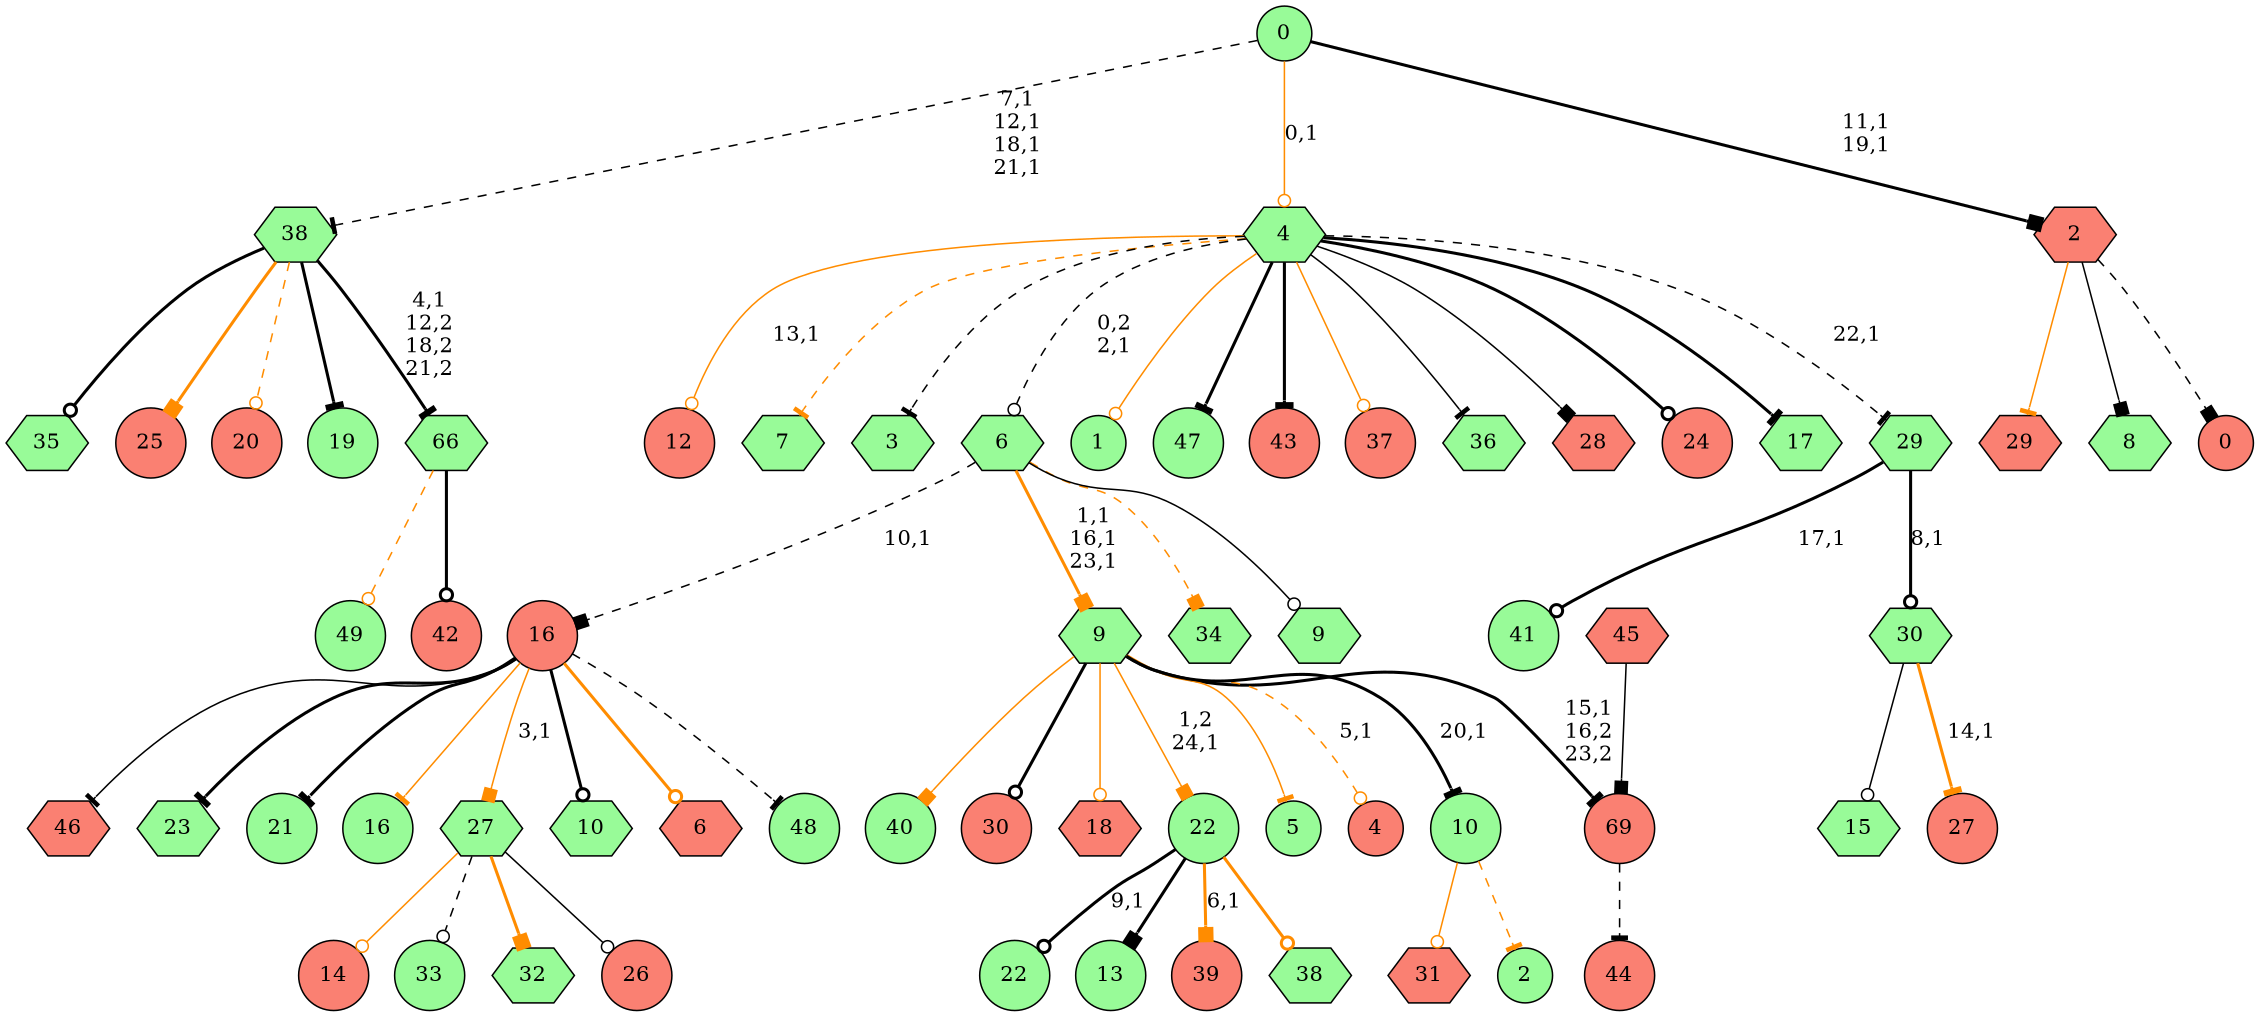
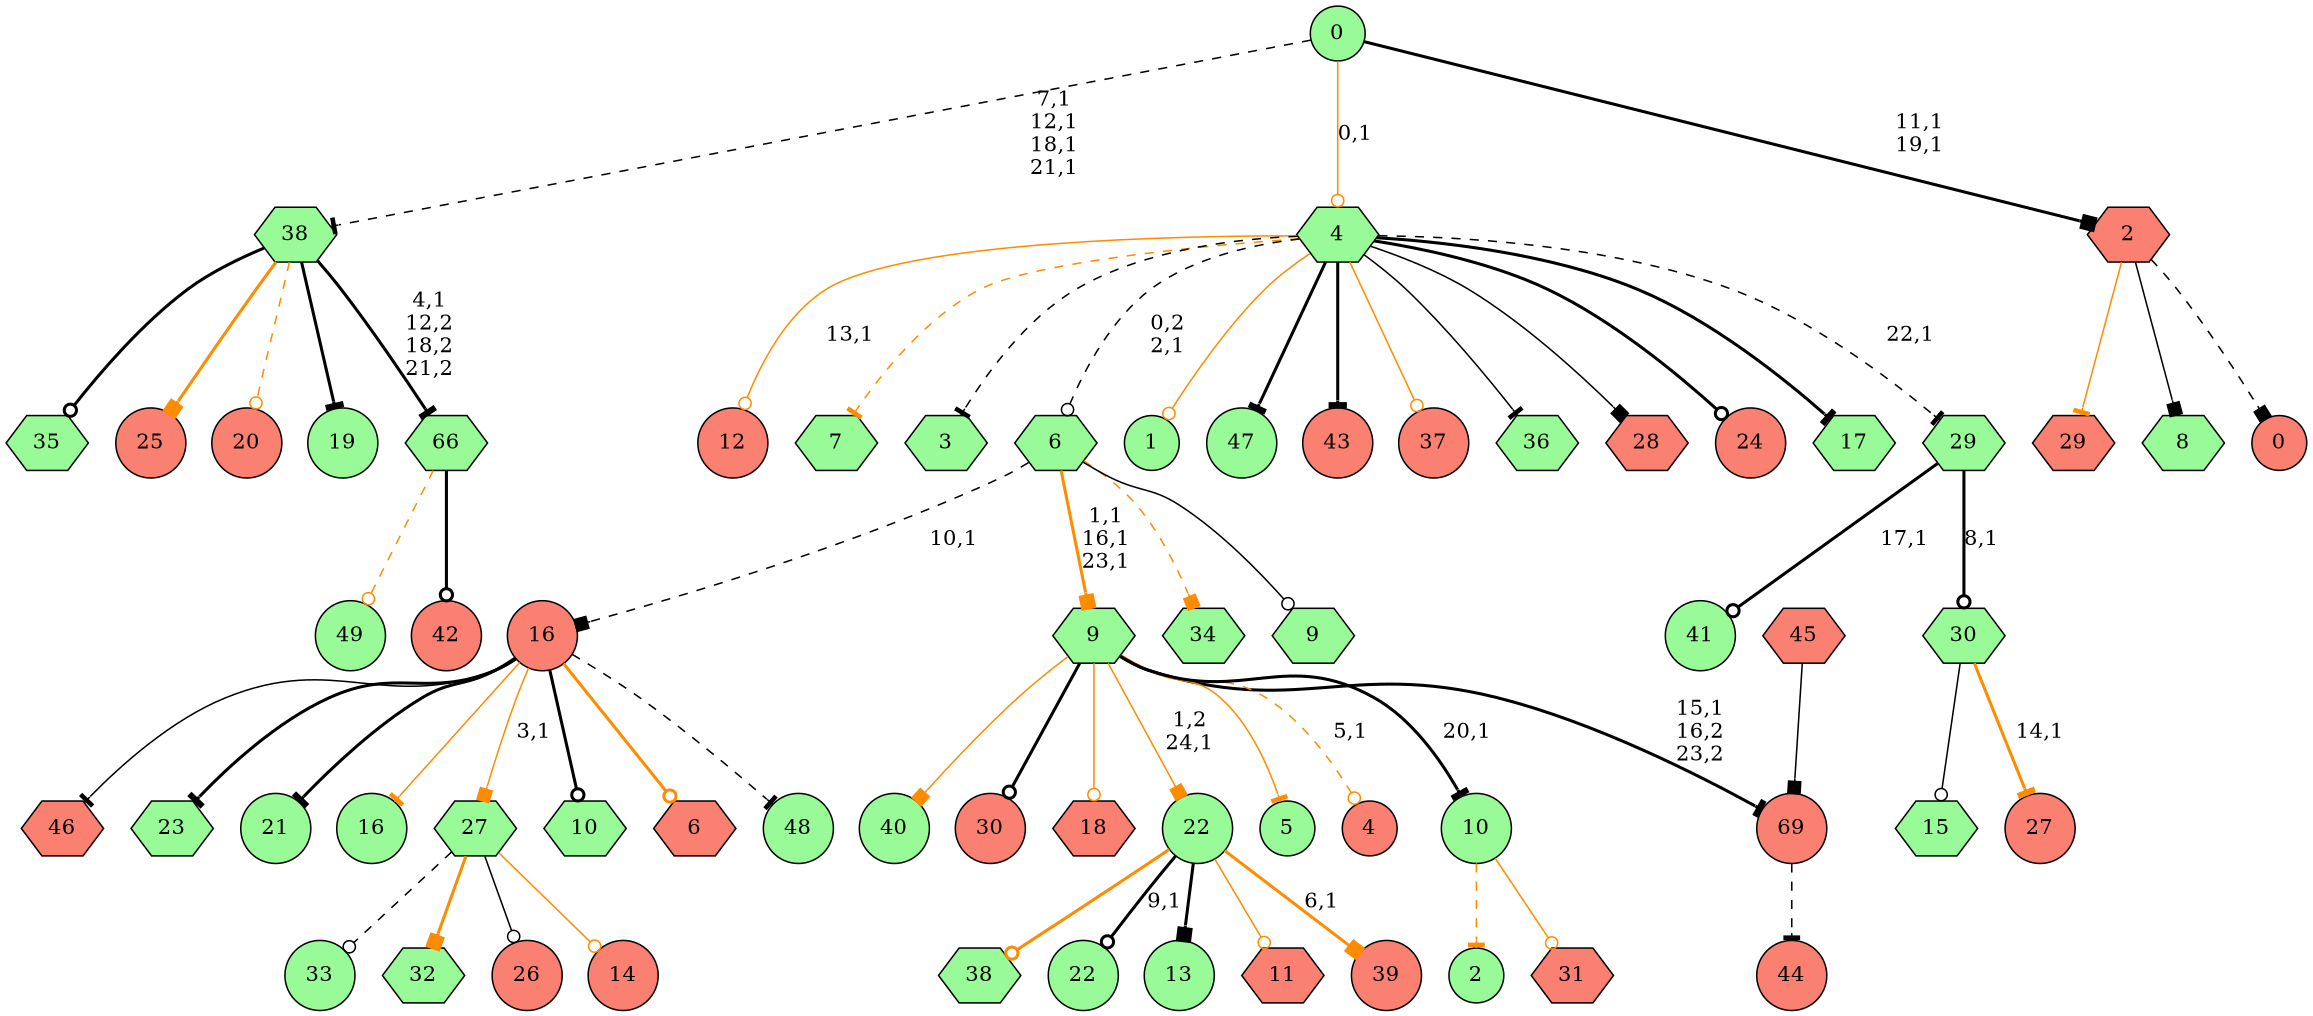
node "11": added
